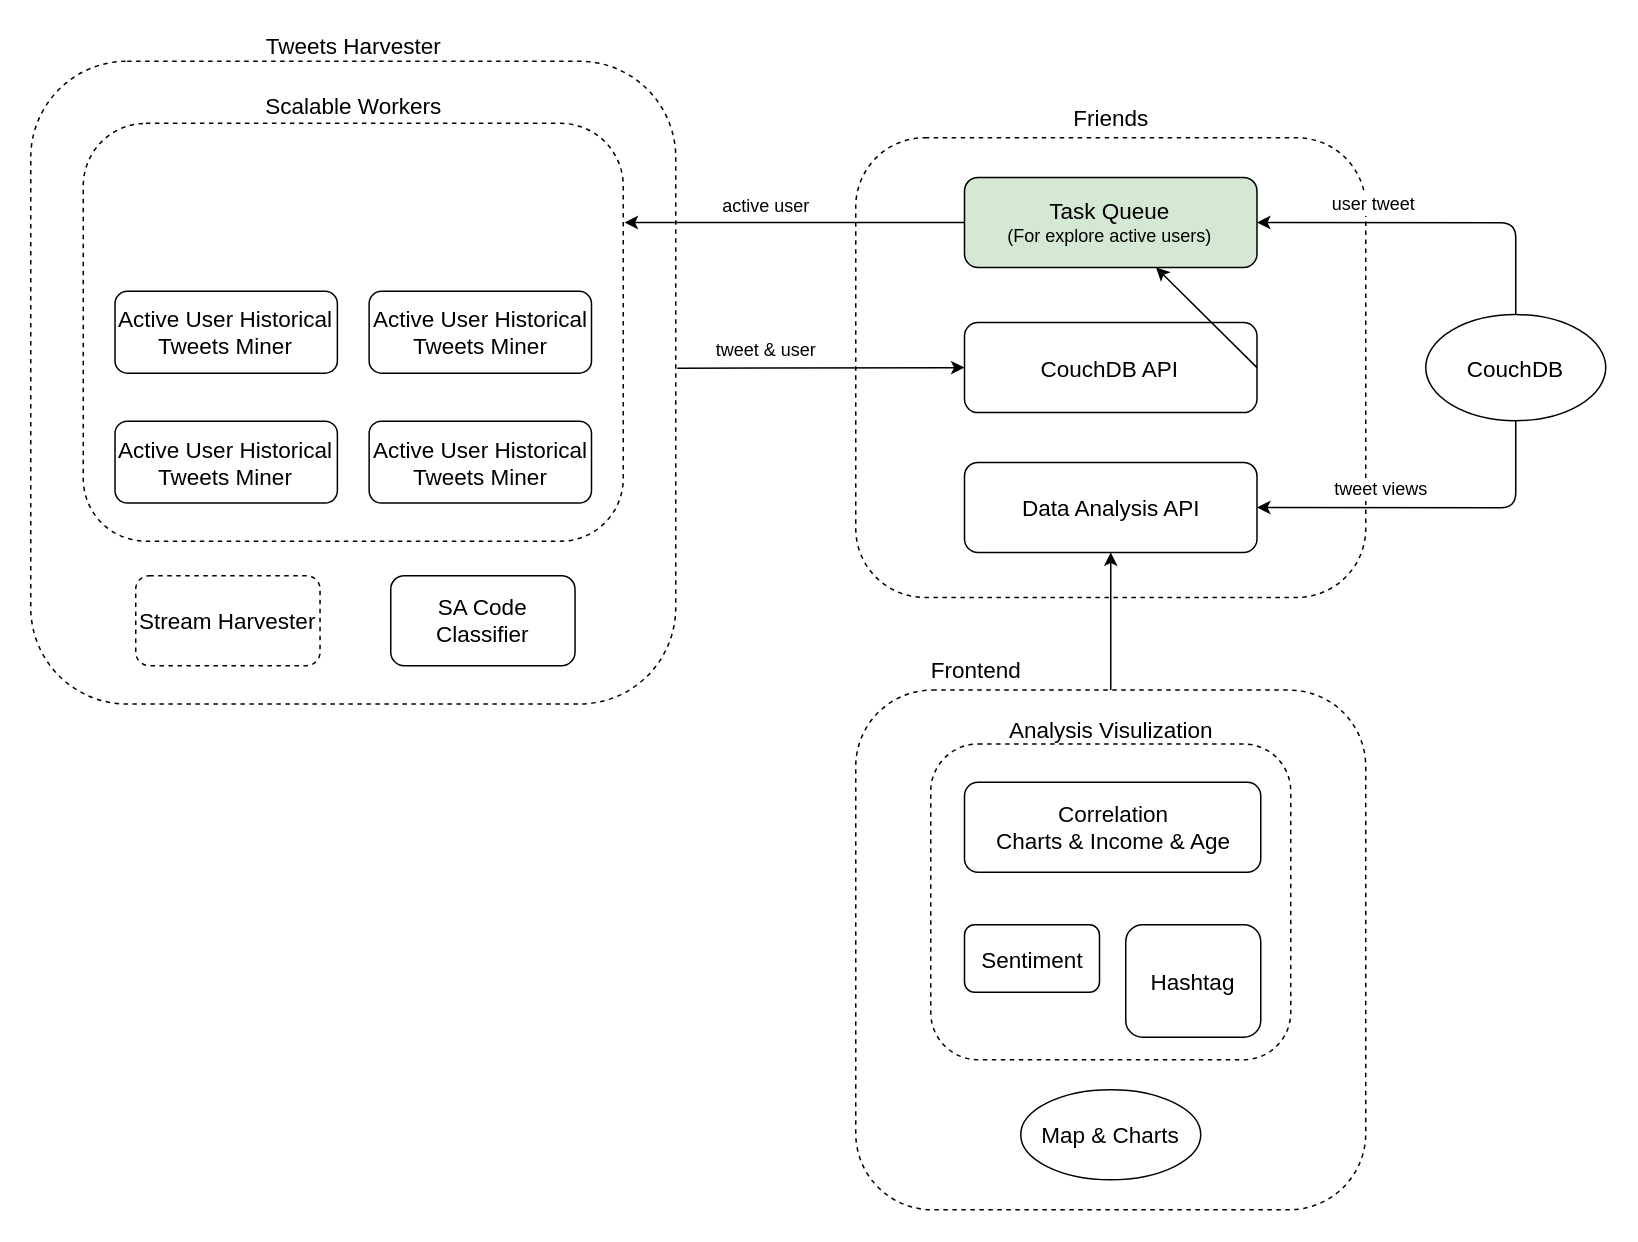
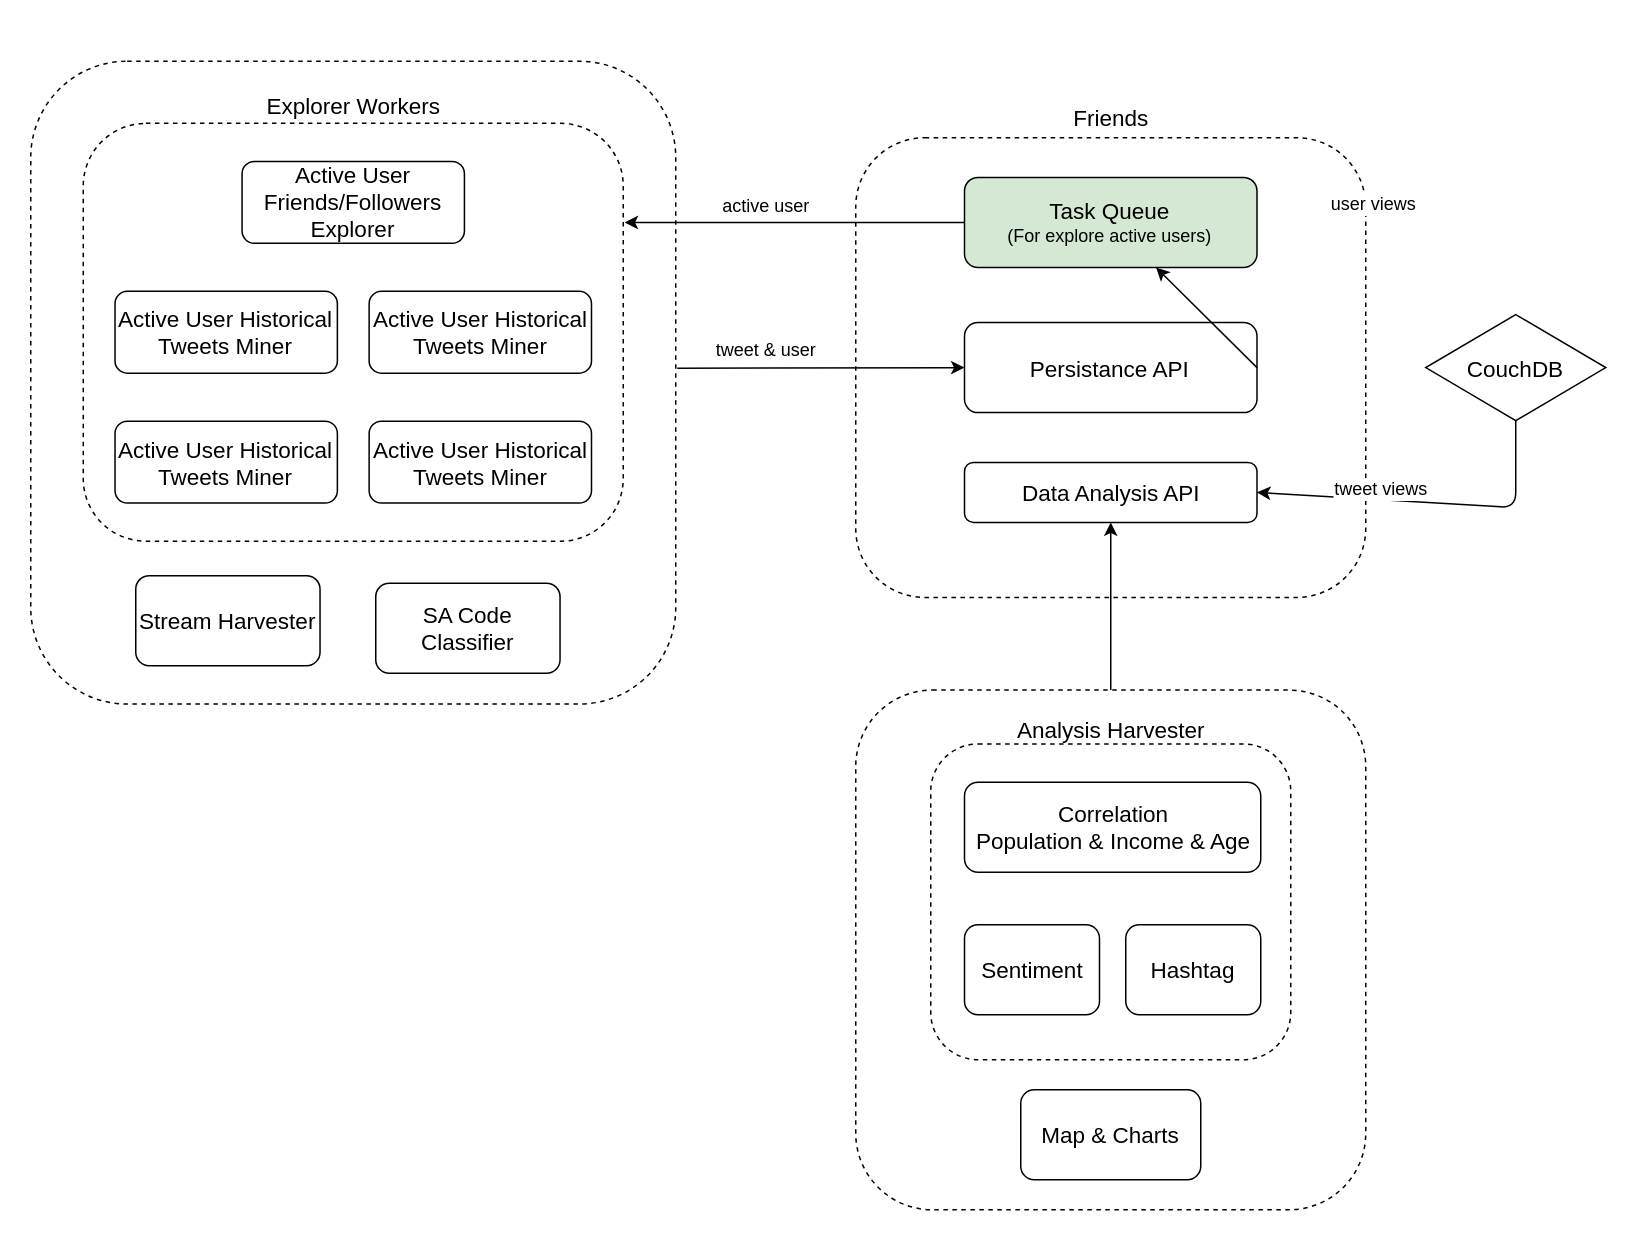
node "Tweets Harvester": removed
node "Scalable Workers": label "Scalable Workers" -> "Explorer Workers"
node "Active User Friends/Followers Explorer": added
node "user tweet": label "user tweet" -> "user views"
edge "CouchDB" -> "Task Queue (For explore active users)": removed
node "CouchDB API": label "CouchDB API" -> "Persistance API"
node "CouchDB": shape ellipse -> diamond
node "Data Analysis API": size 293x90 -> 293x60
node "Stream Harvester": style dashed -> solid
node "SA Code Classifier": moved (483, 621) -> (468, 628)
node "Frontend": removed
node "Analysis Visulization": label "Analysis Visulization" -> "Analysis Harvester"
node "Correlation Charts & Income & Age": label "Correlation Charts & Income & Age" -> "Correlation Population & Income & Age"
node "Sentiment": size 135x68 -> 135x90
node "Hashtag": size 135x113 -> 135x90
node "Map & Charts": shape ellipse -> rounded rectangle
